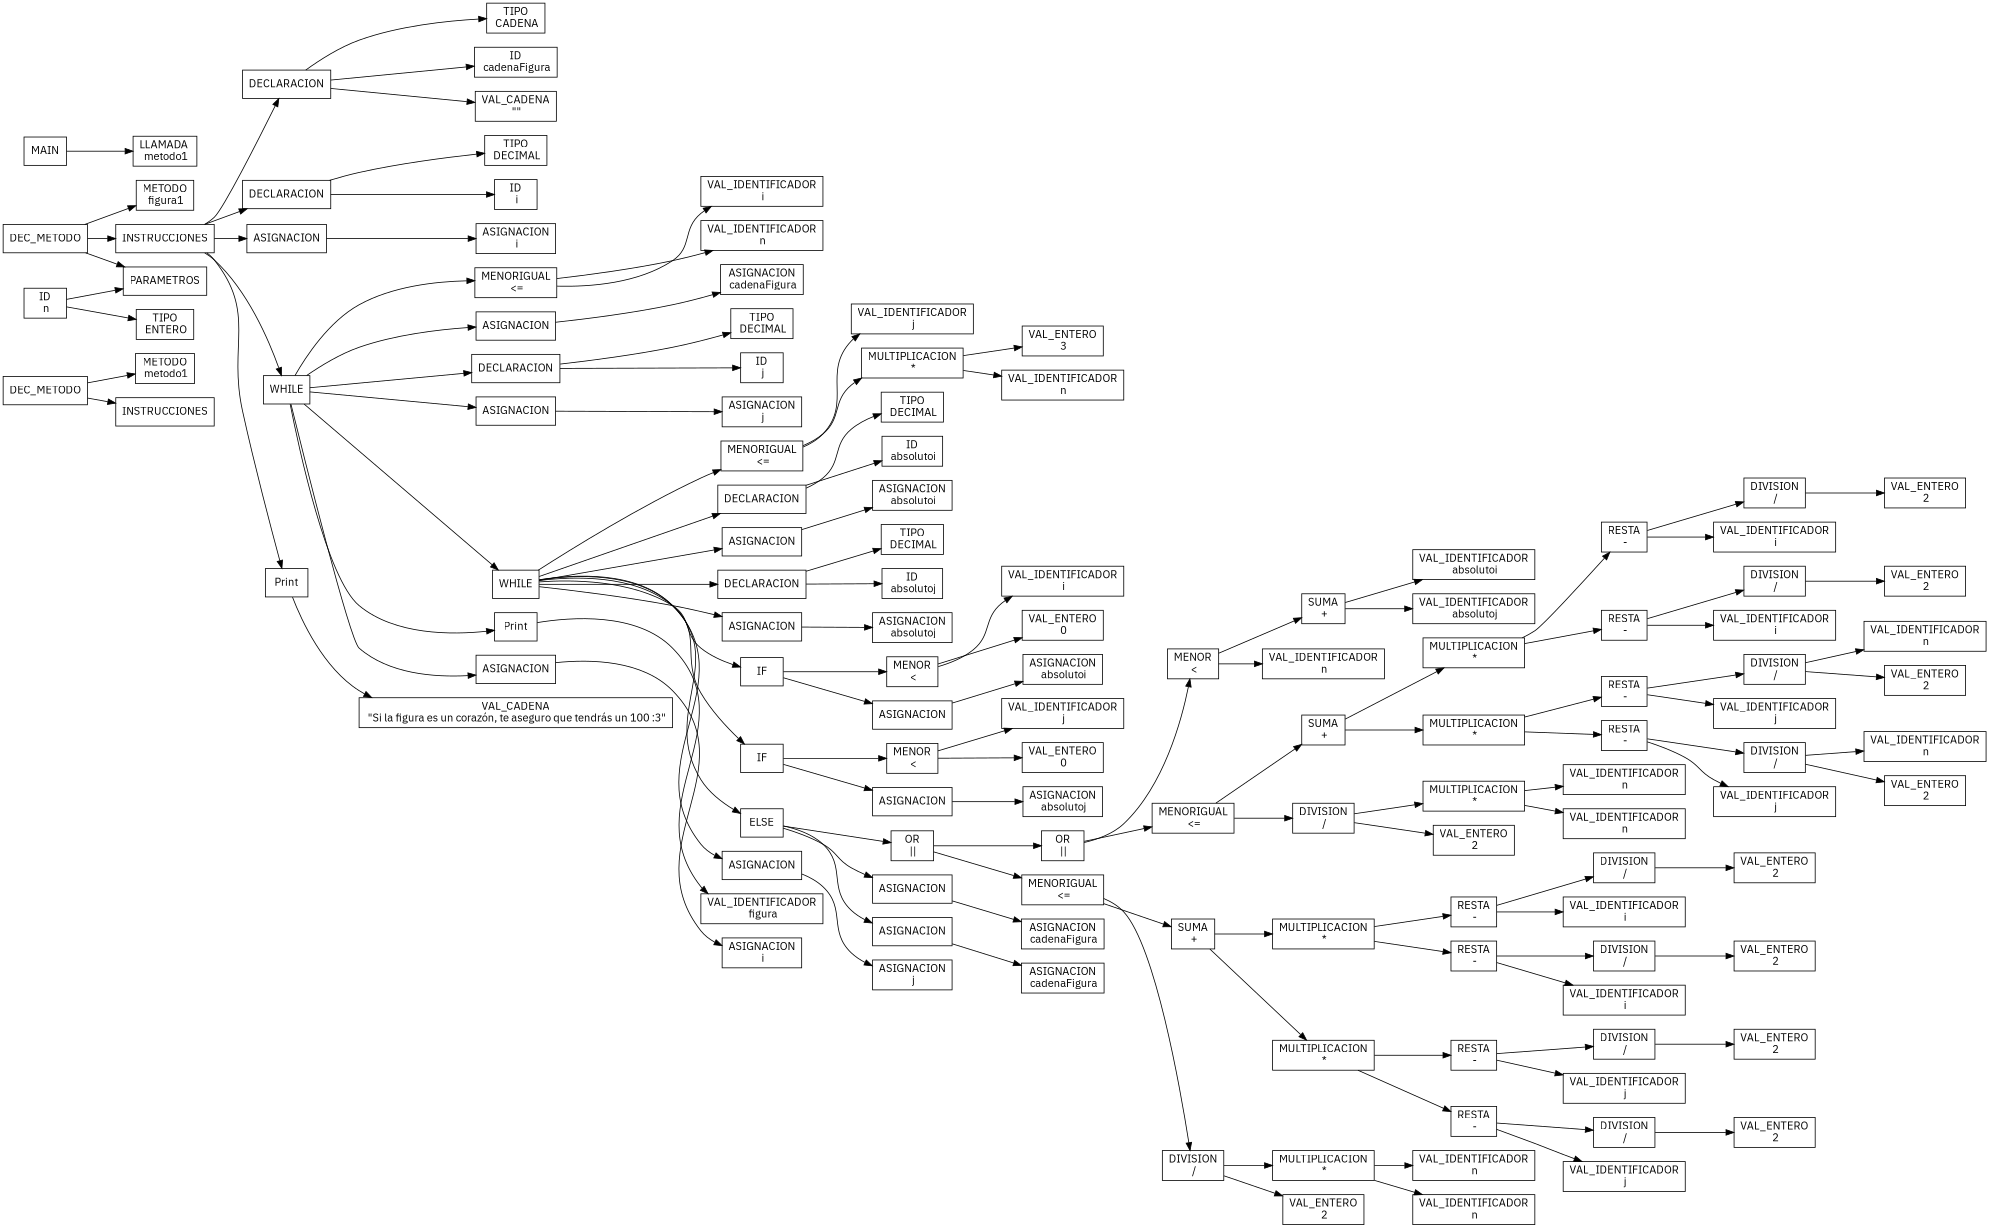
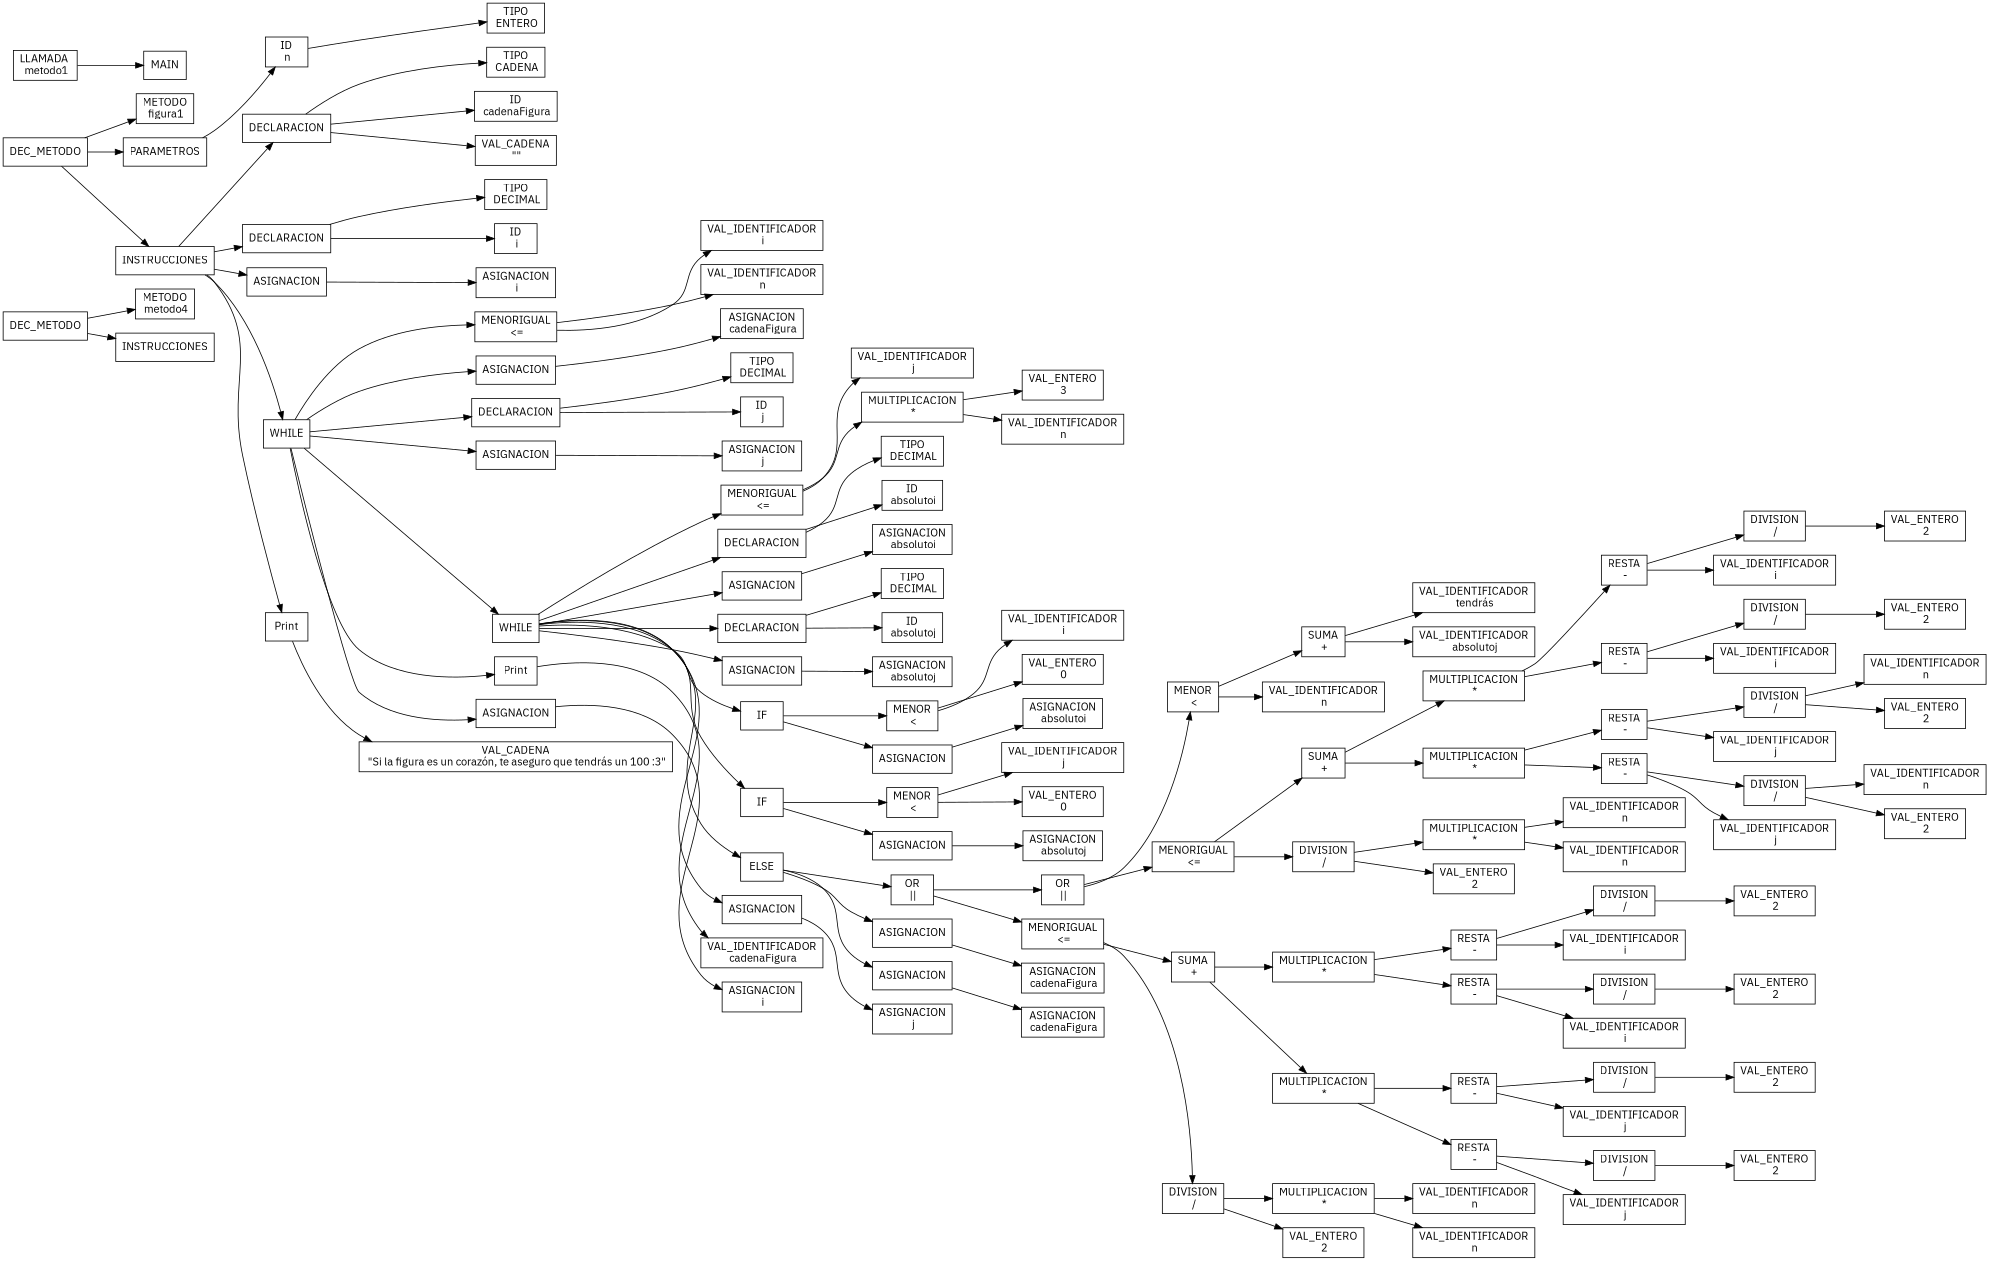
edge "MAIN" -> "LLAMADA metodo1": reversed
edge "ID n" -> "PARAMETROS": reversed
node "METODO metodo1": label "METODO metodo1" -> "METODO metodo4"
node "VAL_IDENTIFICADOR absolutoi": label "VAL_IDENTIFICADOR absolutoi" -> "VAL_IDENTIFICADOR tendrás"
node "VAL_IDENTIFICADOR figura": label "VAL_IDENTIFICADOR figura" -> "VAL_IDENTIFICADOR cadenaFigura"
